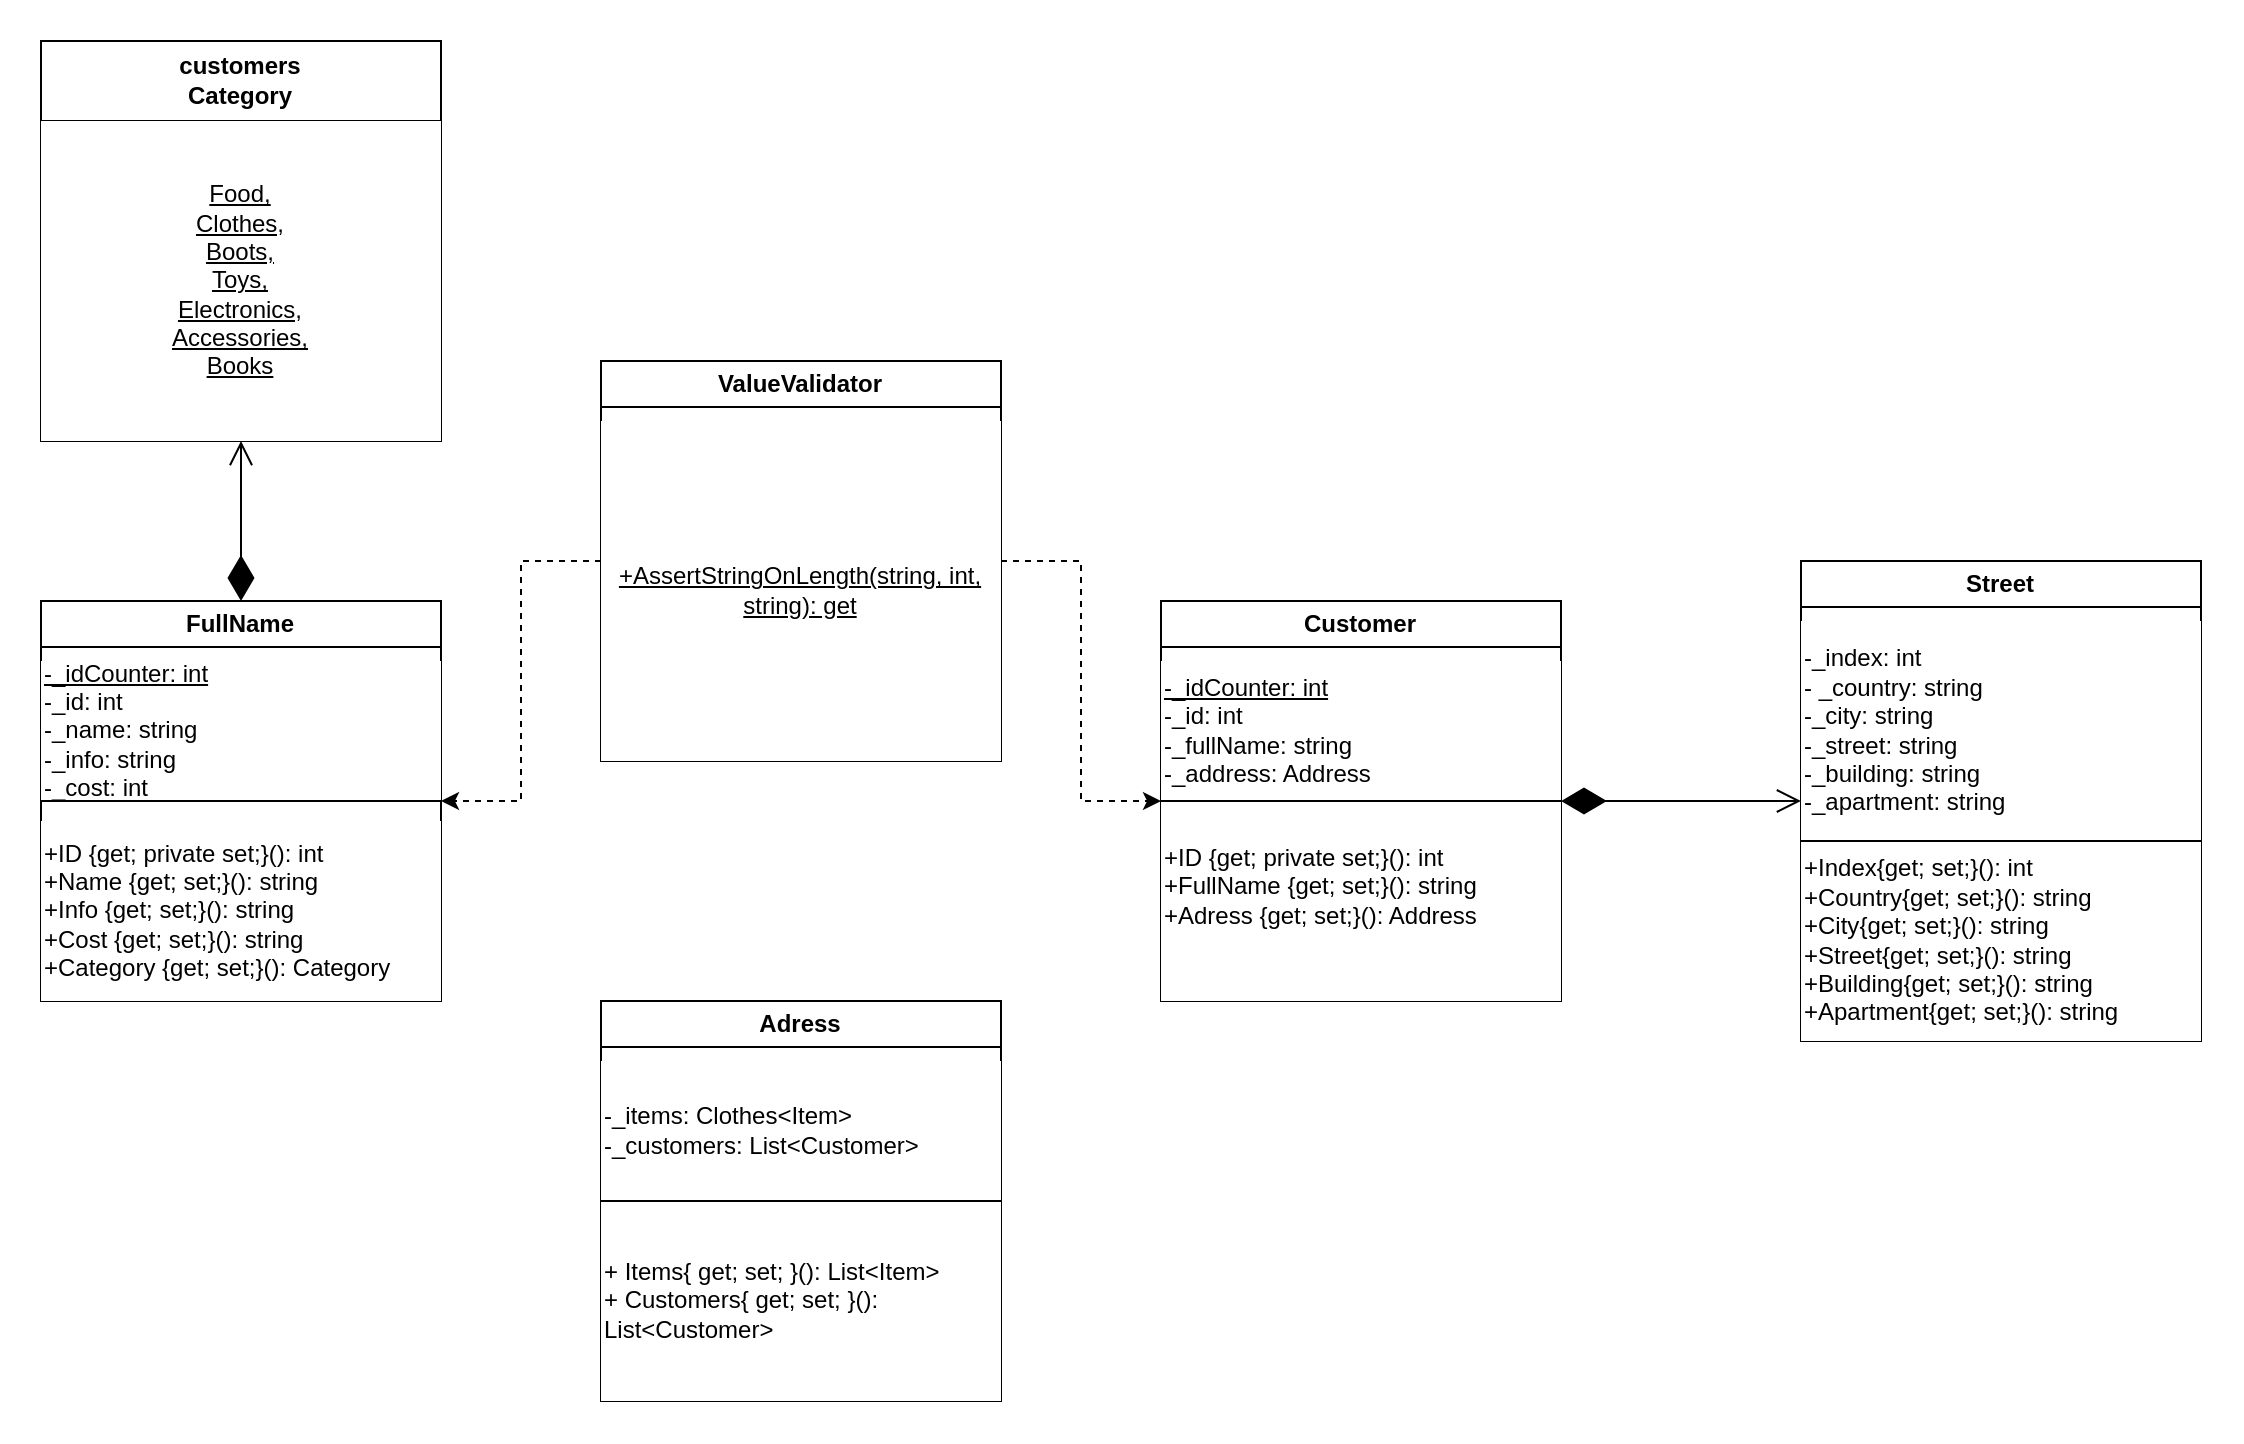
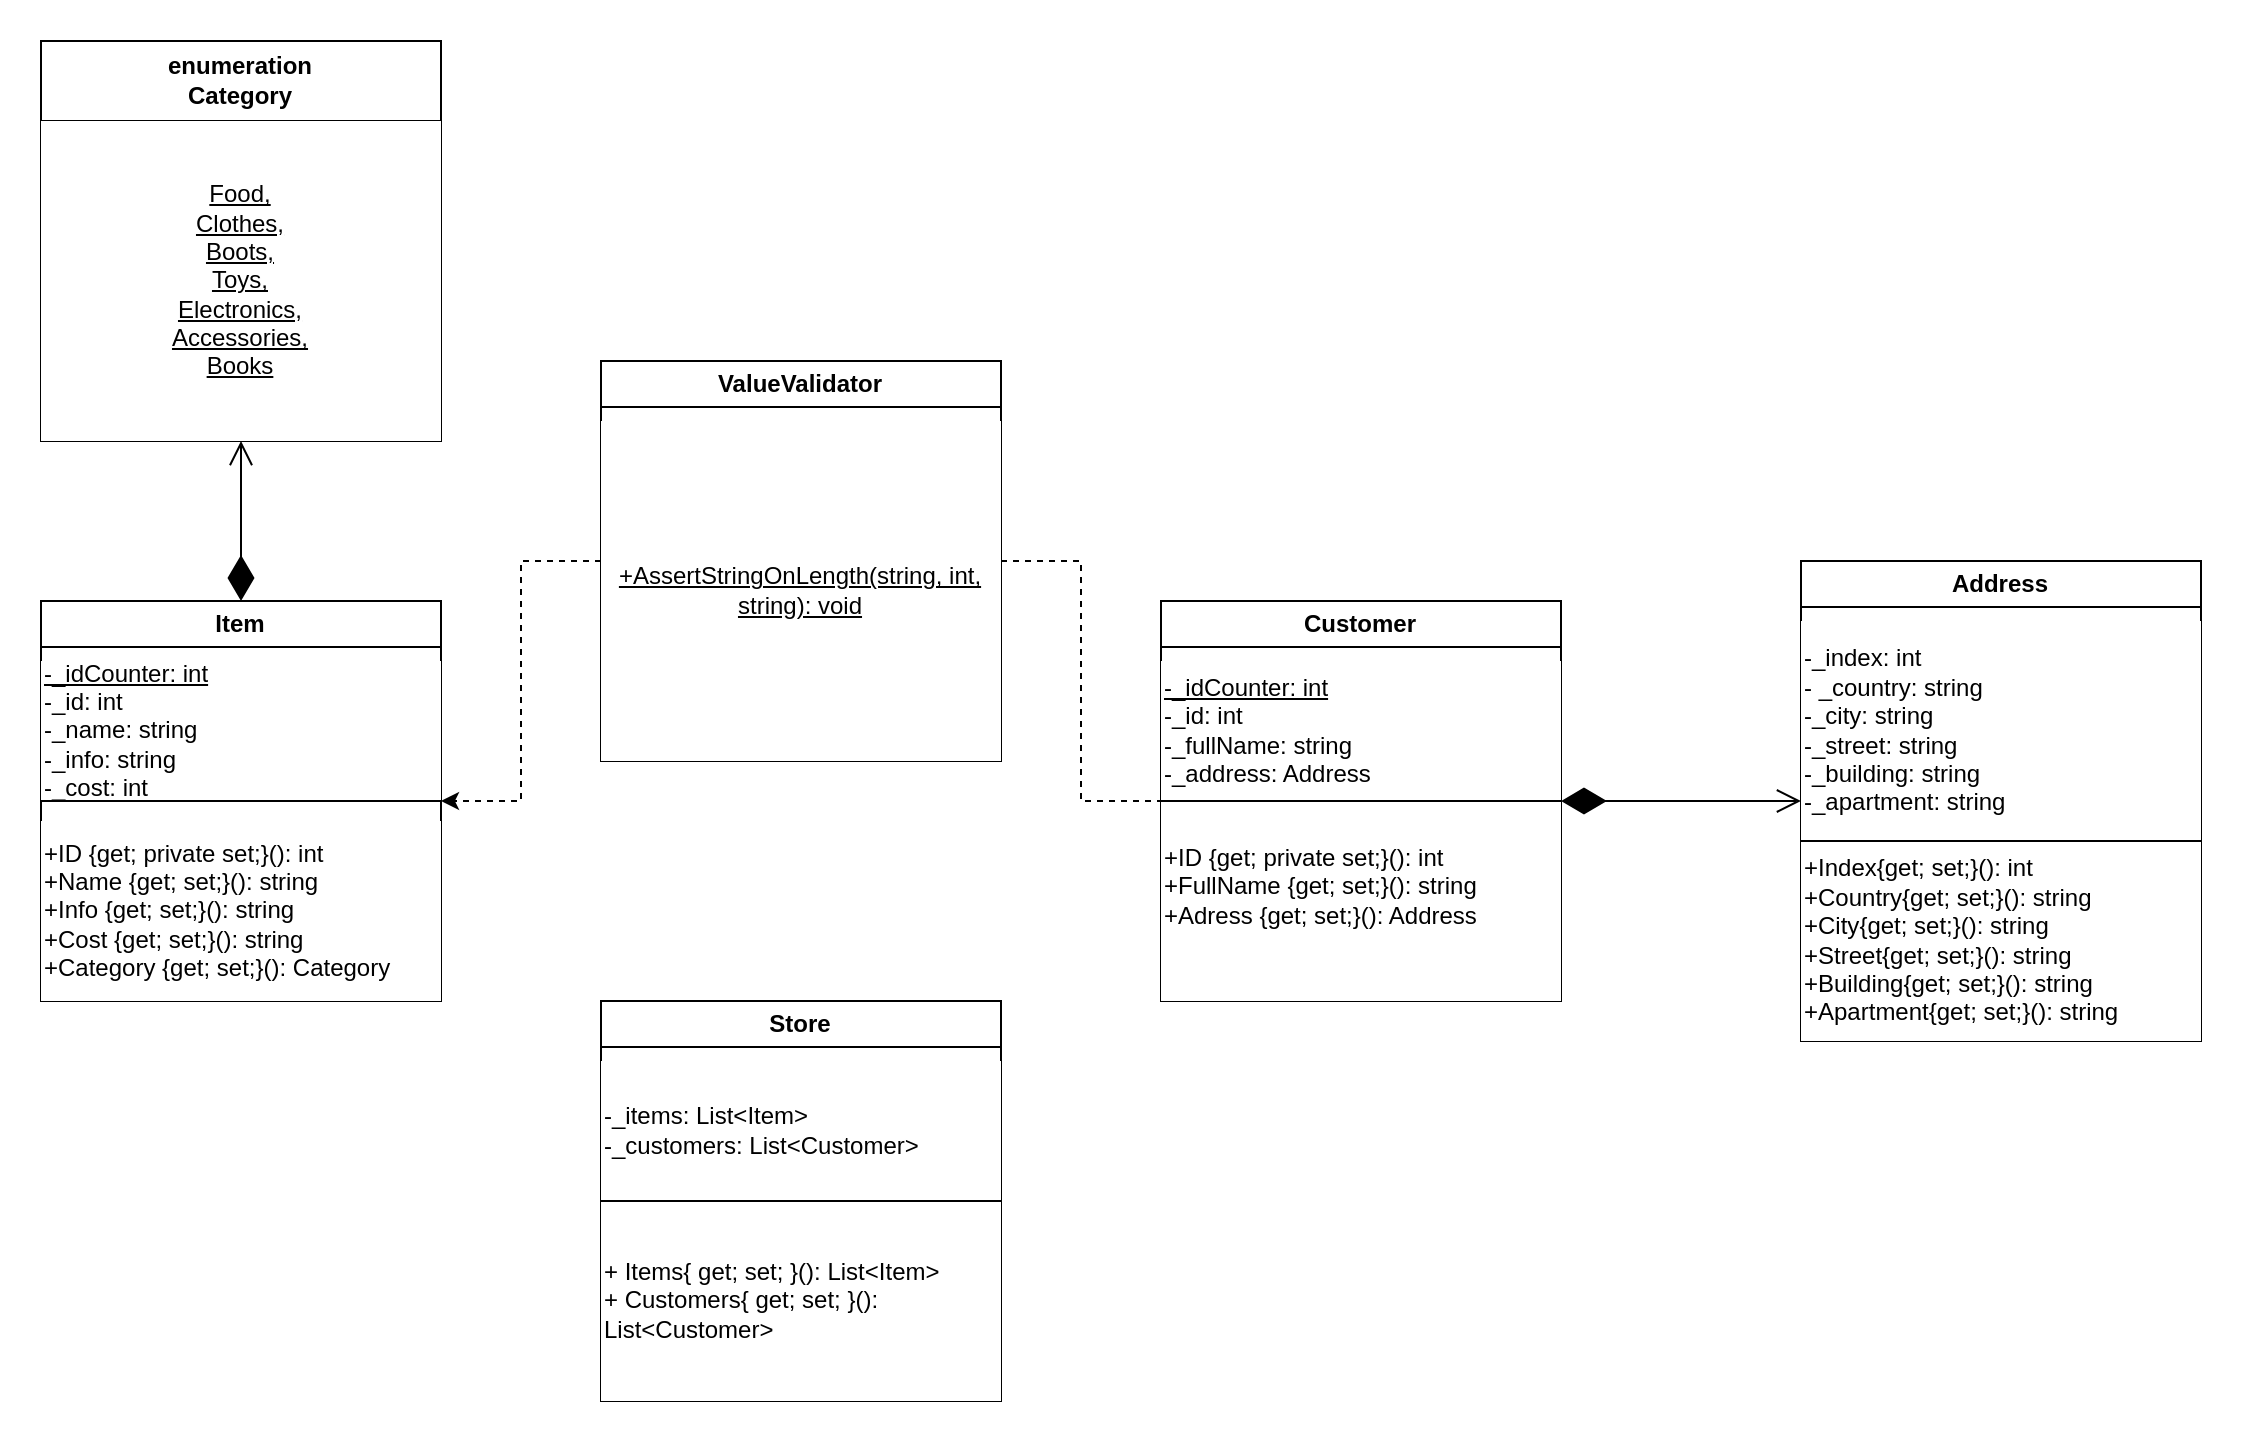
node "customers Category": label "customers Category" -> "enumeration Category"
node "Street": label "Street" -> "Address"
node "+AssertStringOnLength(string, int, string): get": label "+AssertStringOnLength(string, int, string): get" -> "+AssertStringOnLength(string, int, string): void"
node "FullName": label "FullName" -> "Item"
edge "ValueValidator" -> "Customer": arrowhead classic -> none
node "Adress": label "Adress" -> "Store"
node "-_items: Clothes<Item> -_customers: List<Customer>": label "-_items: Clothes<Item> -_customers: List<Customer>" -> "-_items: List<Item> -_customers: List<Customer>"
